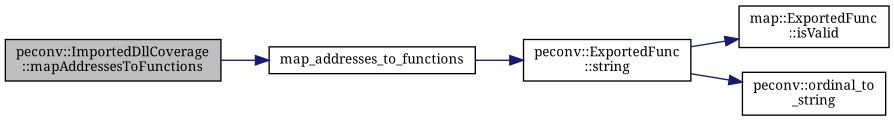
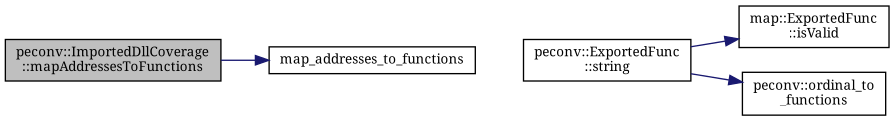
edge "map_addresses_to_functions" -> "peconv::ExportedFunc ::string": removed
node "peconv::ordinal_to _string": label "peconv::ordinal_to _string" -> "peconv::ordinal_to _functions"
